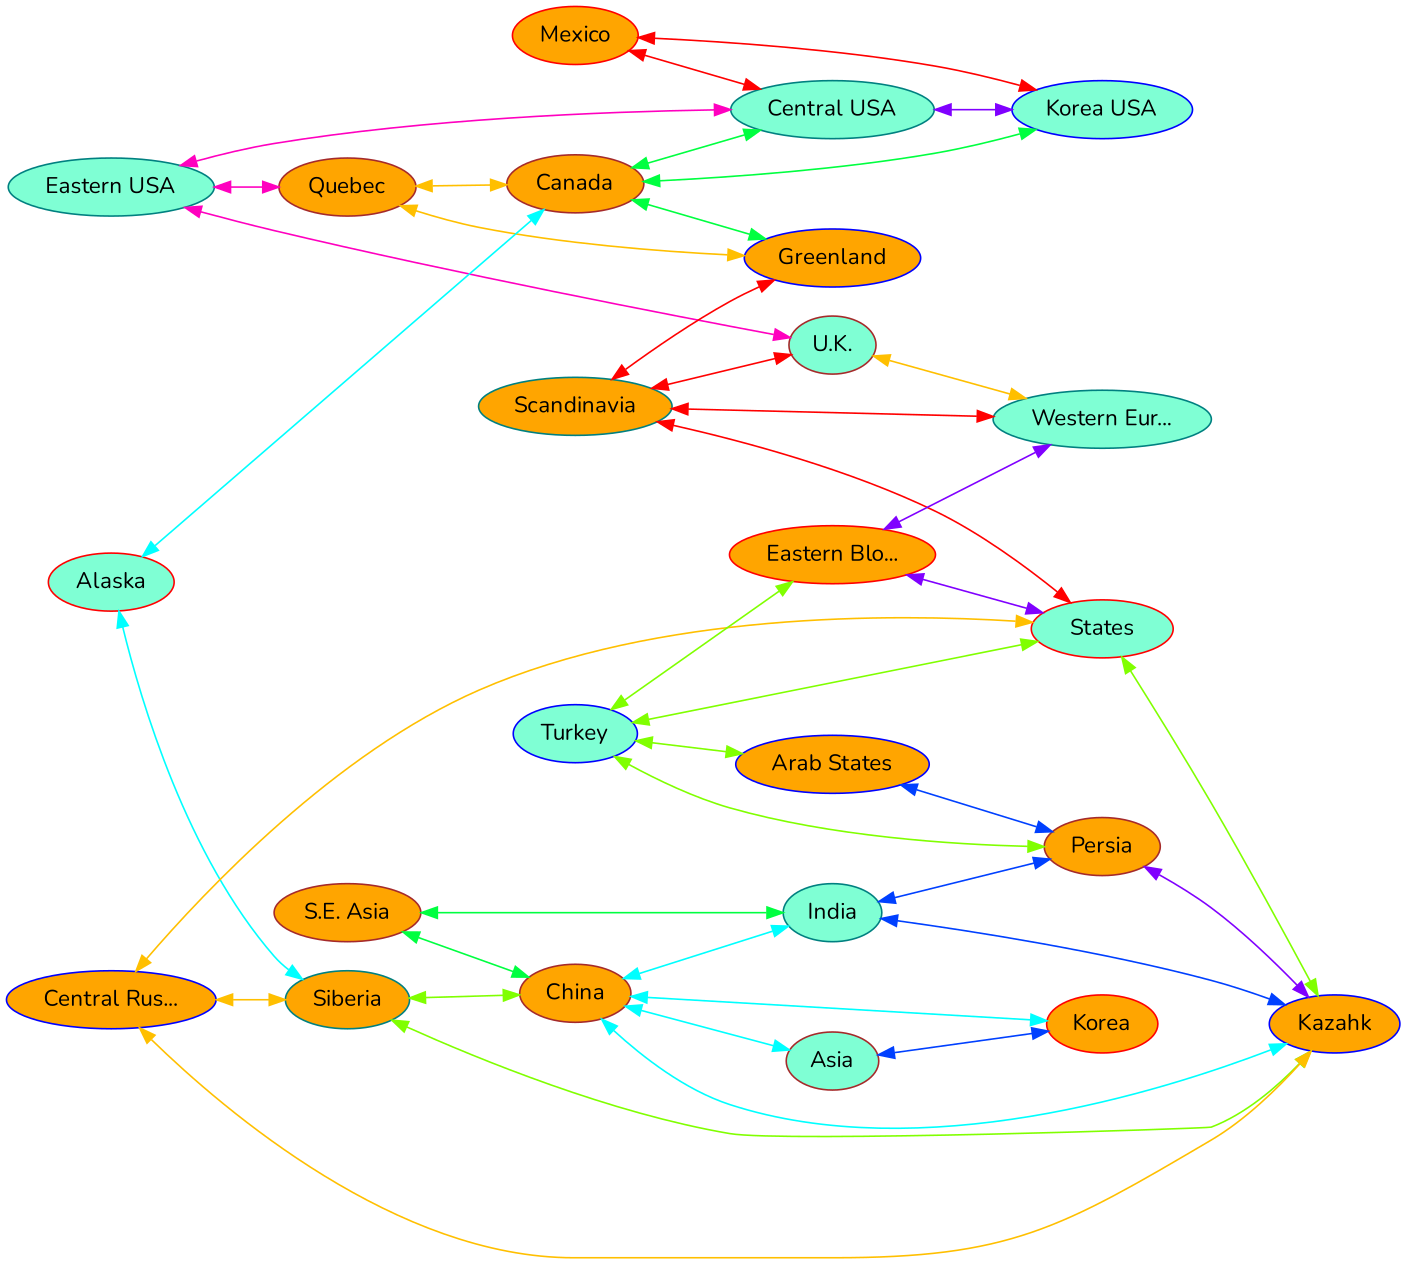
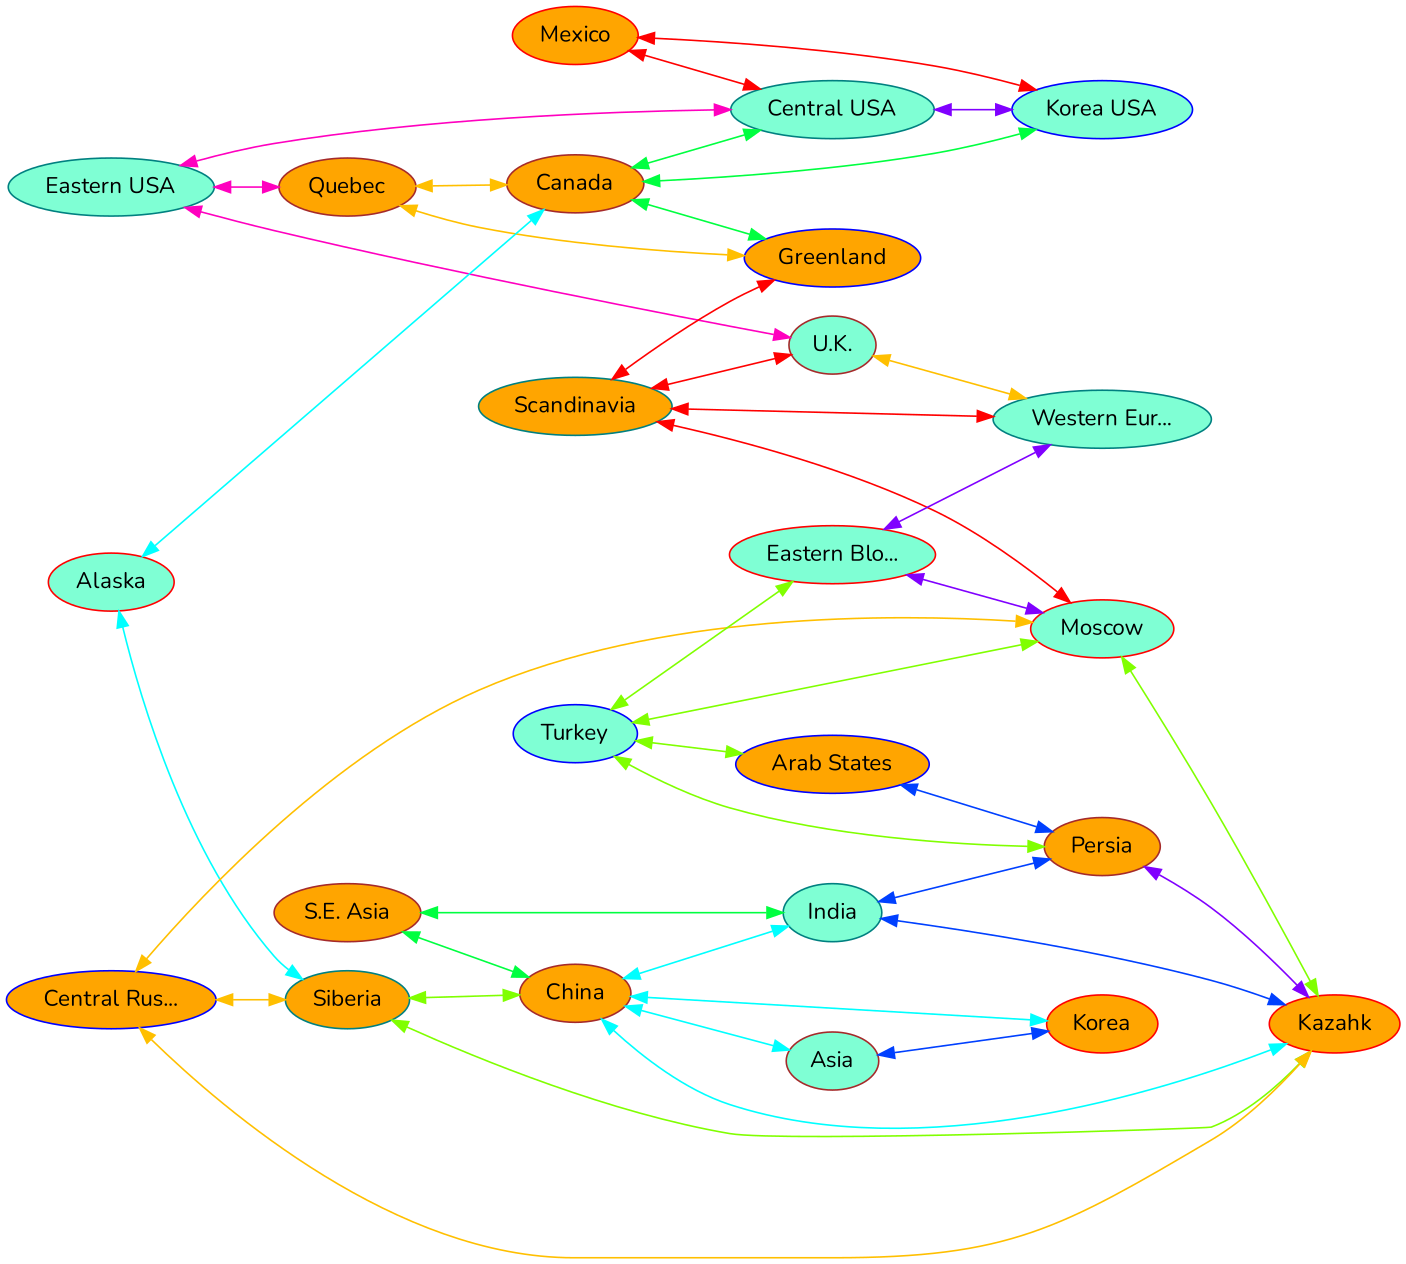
node "Eastern Blo...": fillcolor orange -> aquamarine
node "States": label "States" -> "Moscow"
node "Kazahk": color blue -> red
